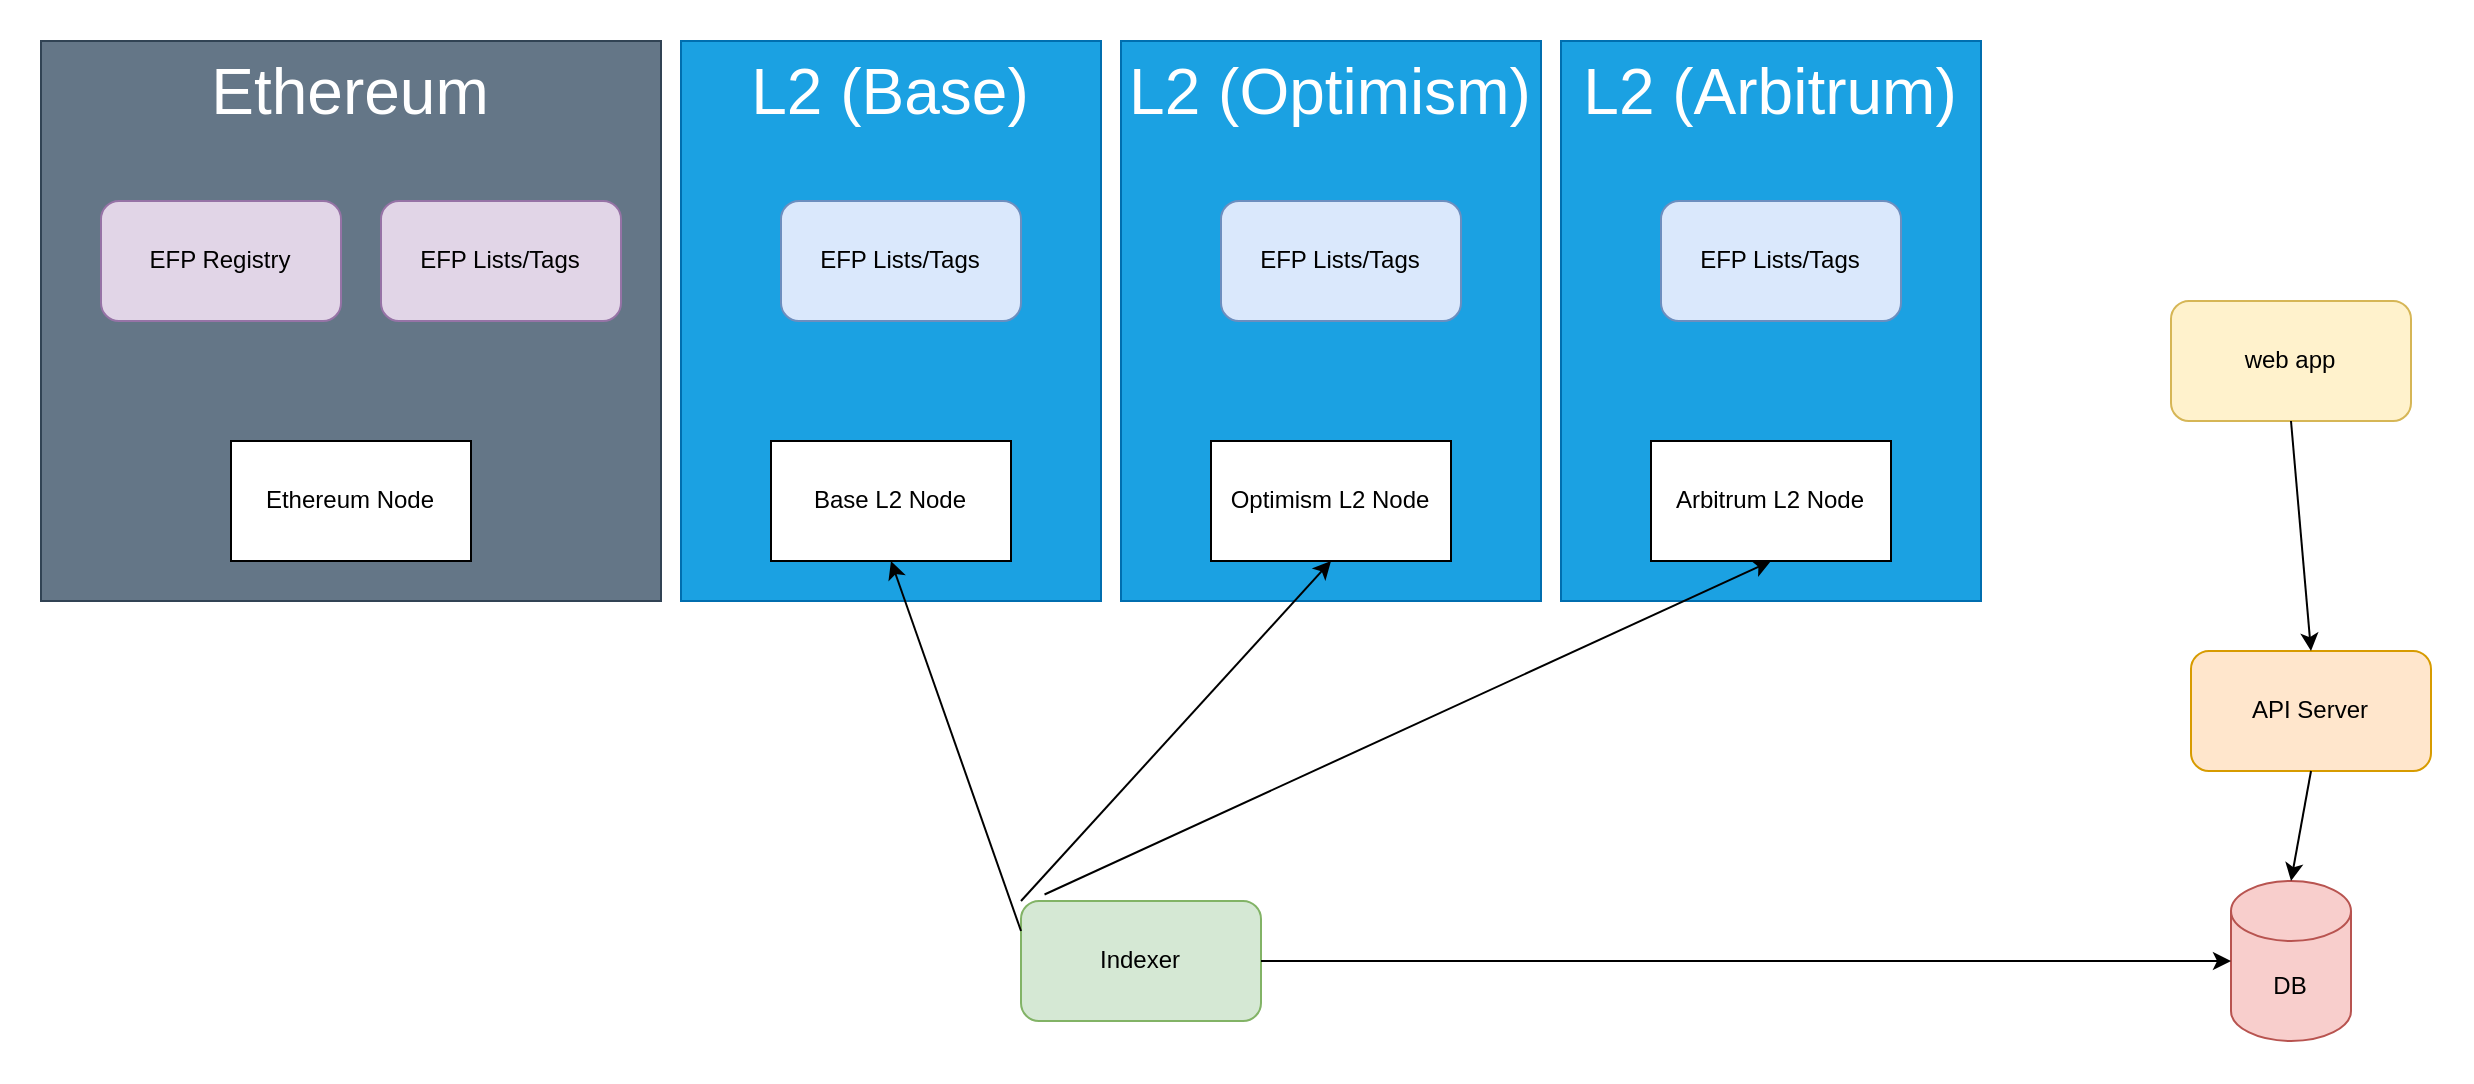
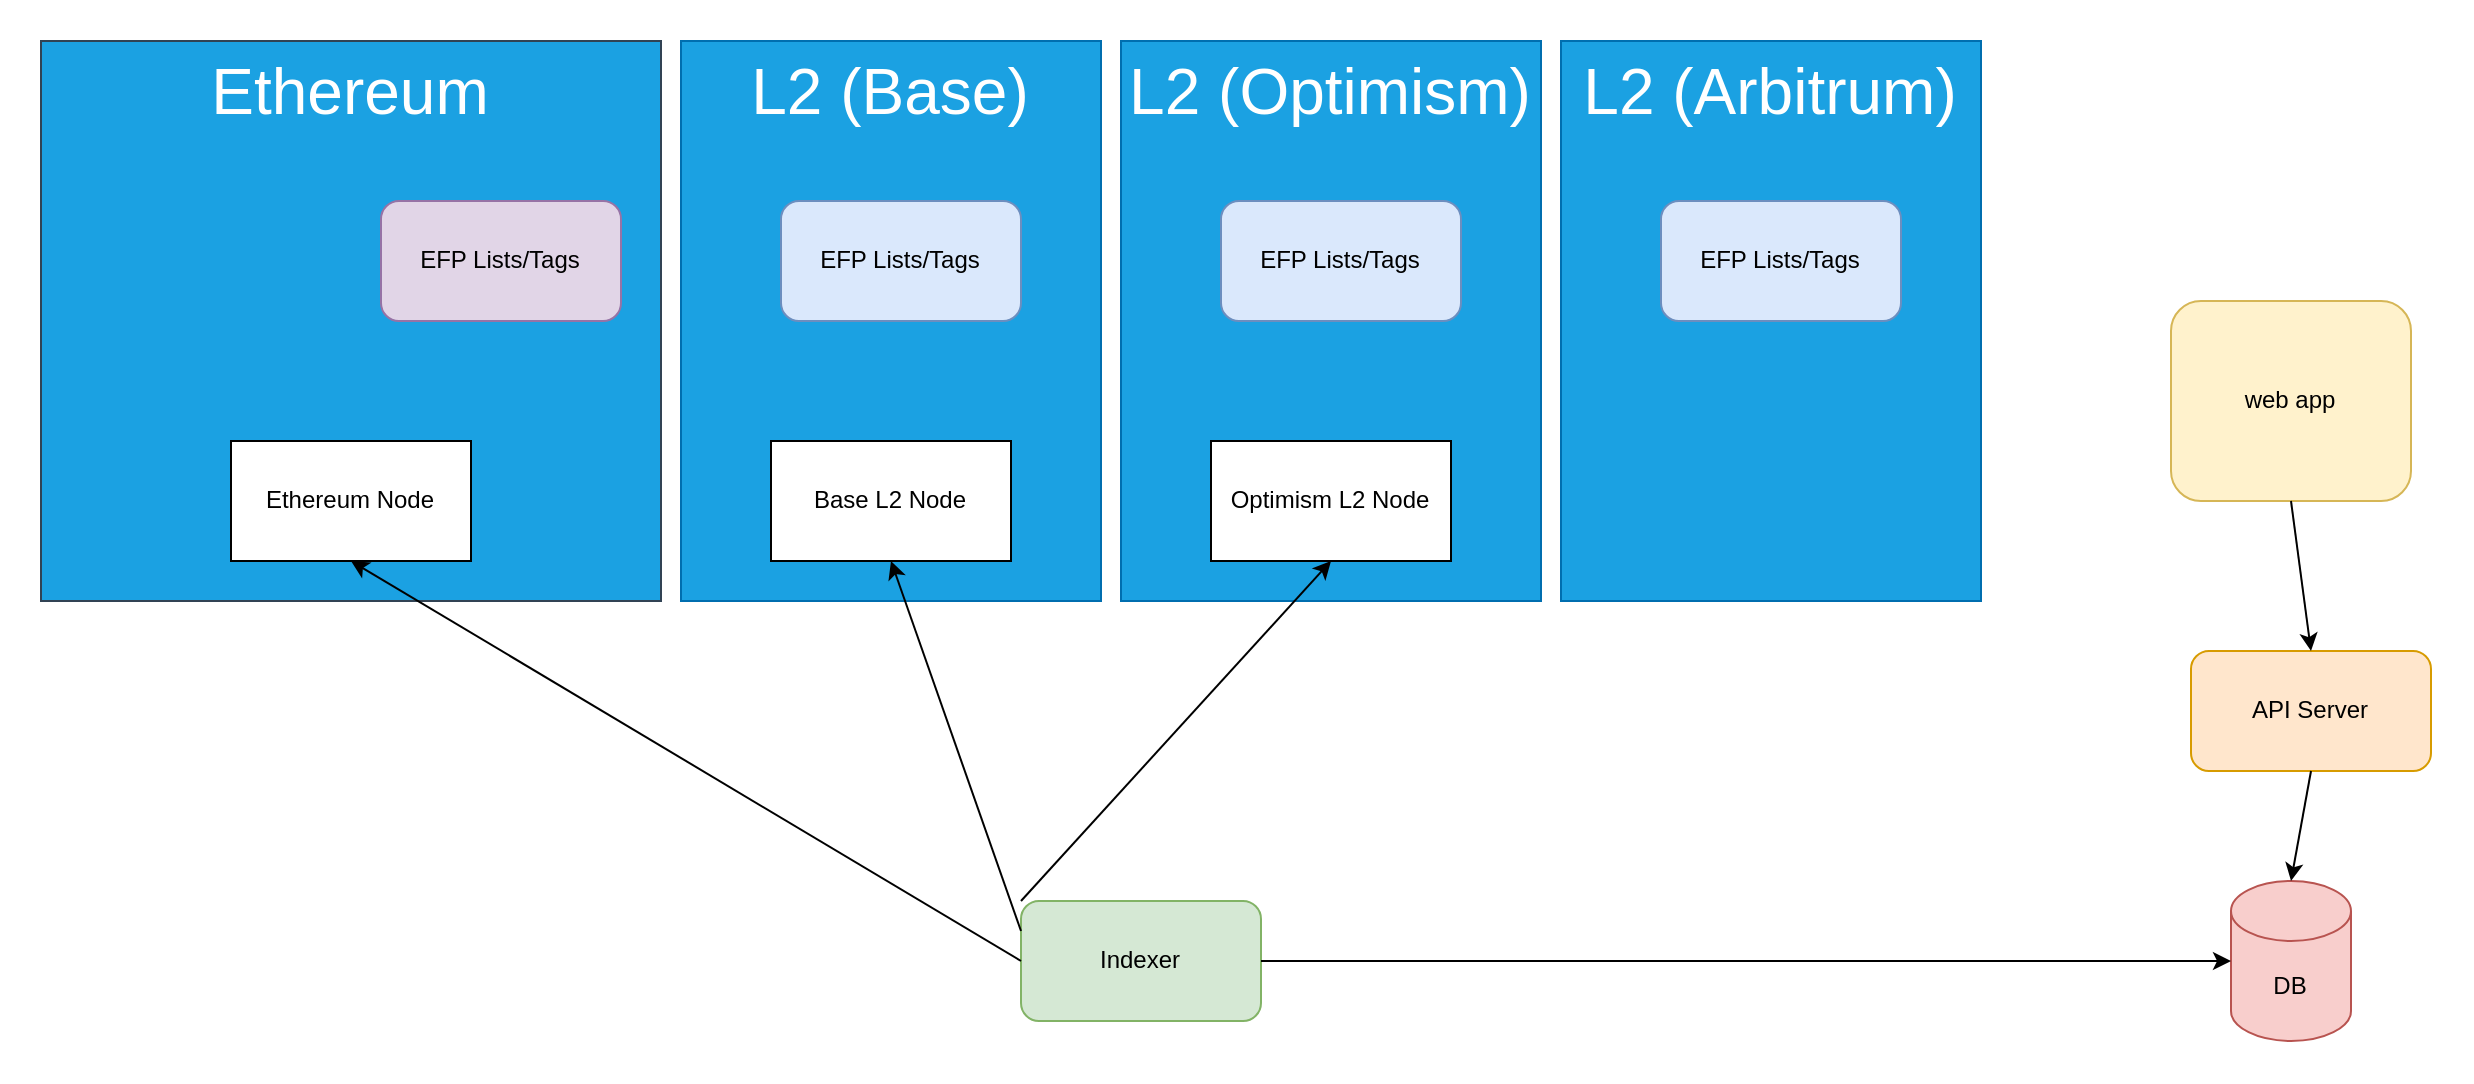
node "EFP Registry": removed
node "Ethereum": fillcolor #647687 -> #1ba1e2
node "web app": size 240x120 -> 240x200
node "Arbitrum L2 Node": removed
edge "Indexer" -> "Arbitrum L2 Node": removed
edge "Indexer" -> "Ethereum Node": added
